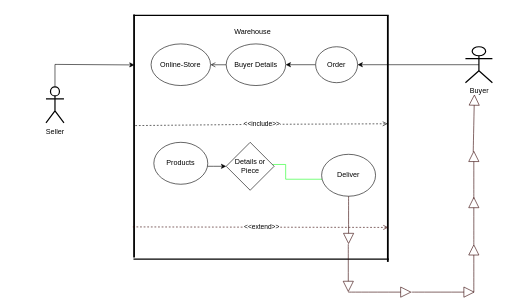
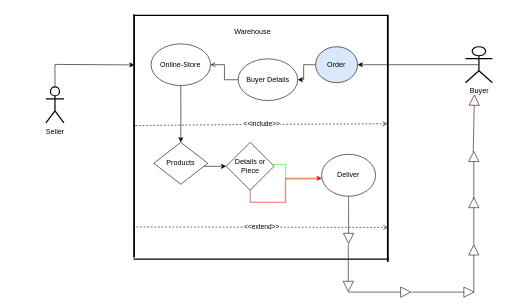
node "Buyer Details": moved (256, 65) -> (268, 80)
node "Order": fillcolor #ffffff -> #dae8fc
edge "Online-Store" -> "Products": added
node "Products": shape ellipse -> diamond
edge "Details or Piece" -> "Deliver": added
